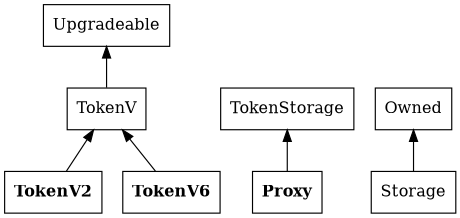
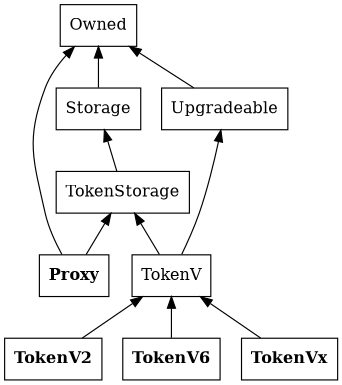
edge "Upgradeable" -> "Owned": added
edge "Proxy" -> "Owned": added
edge "TokenStorage" -> "Storage": added
edge "TokenV" -> "TokenStorage": added
node "TokenVx": added
